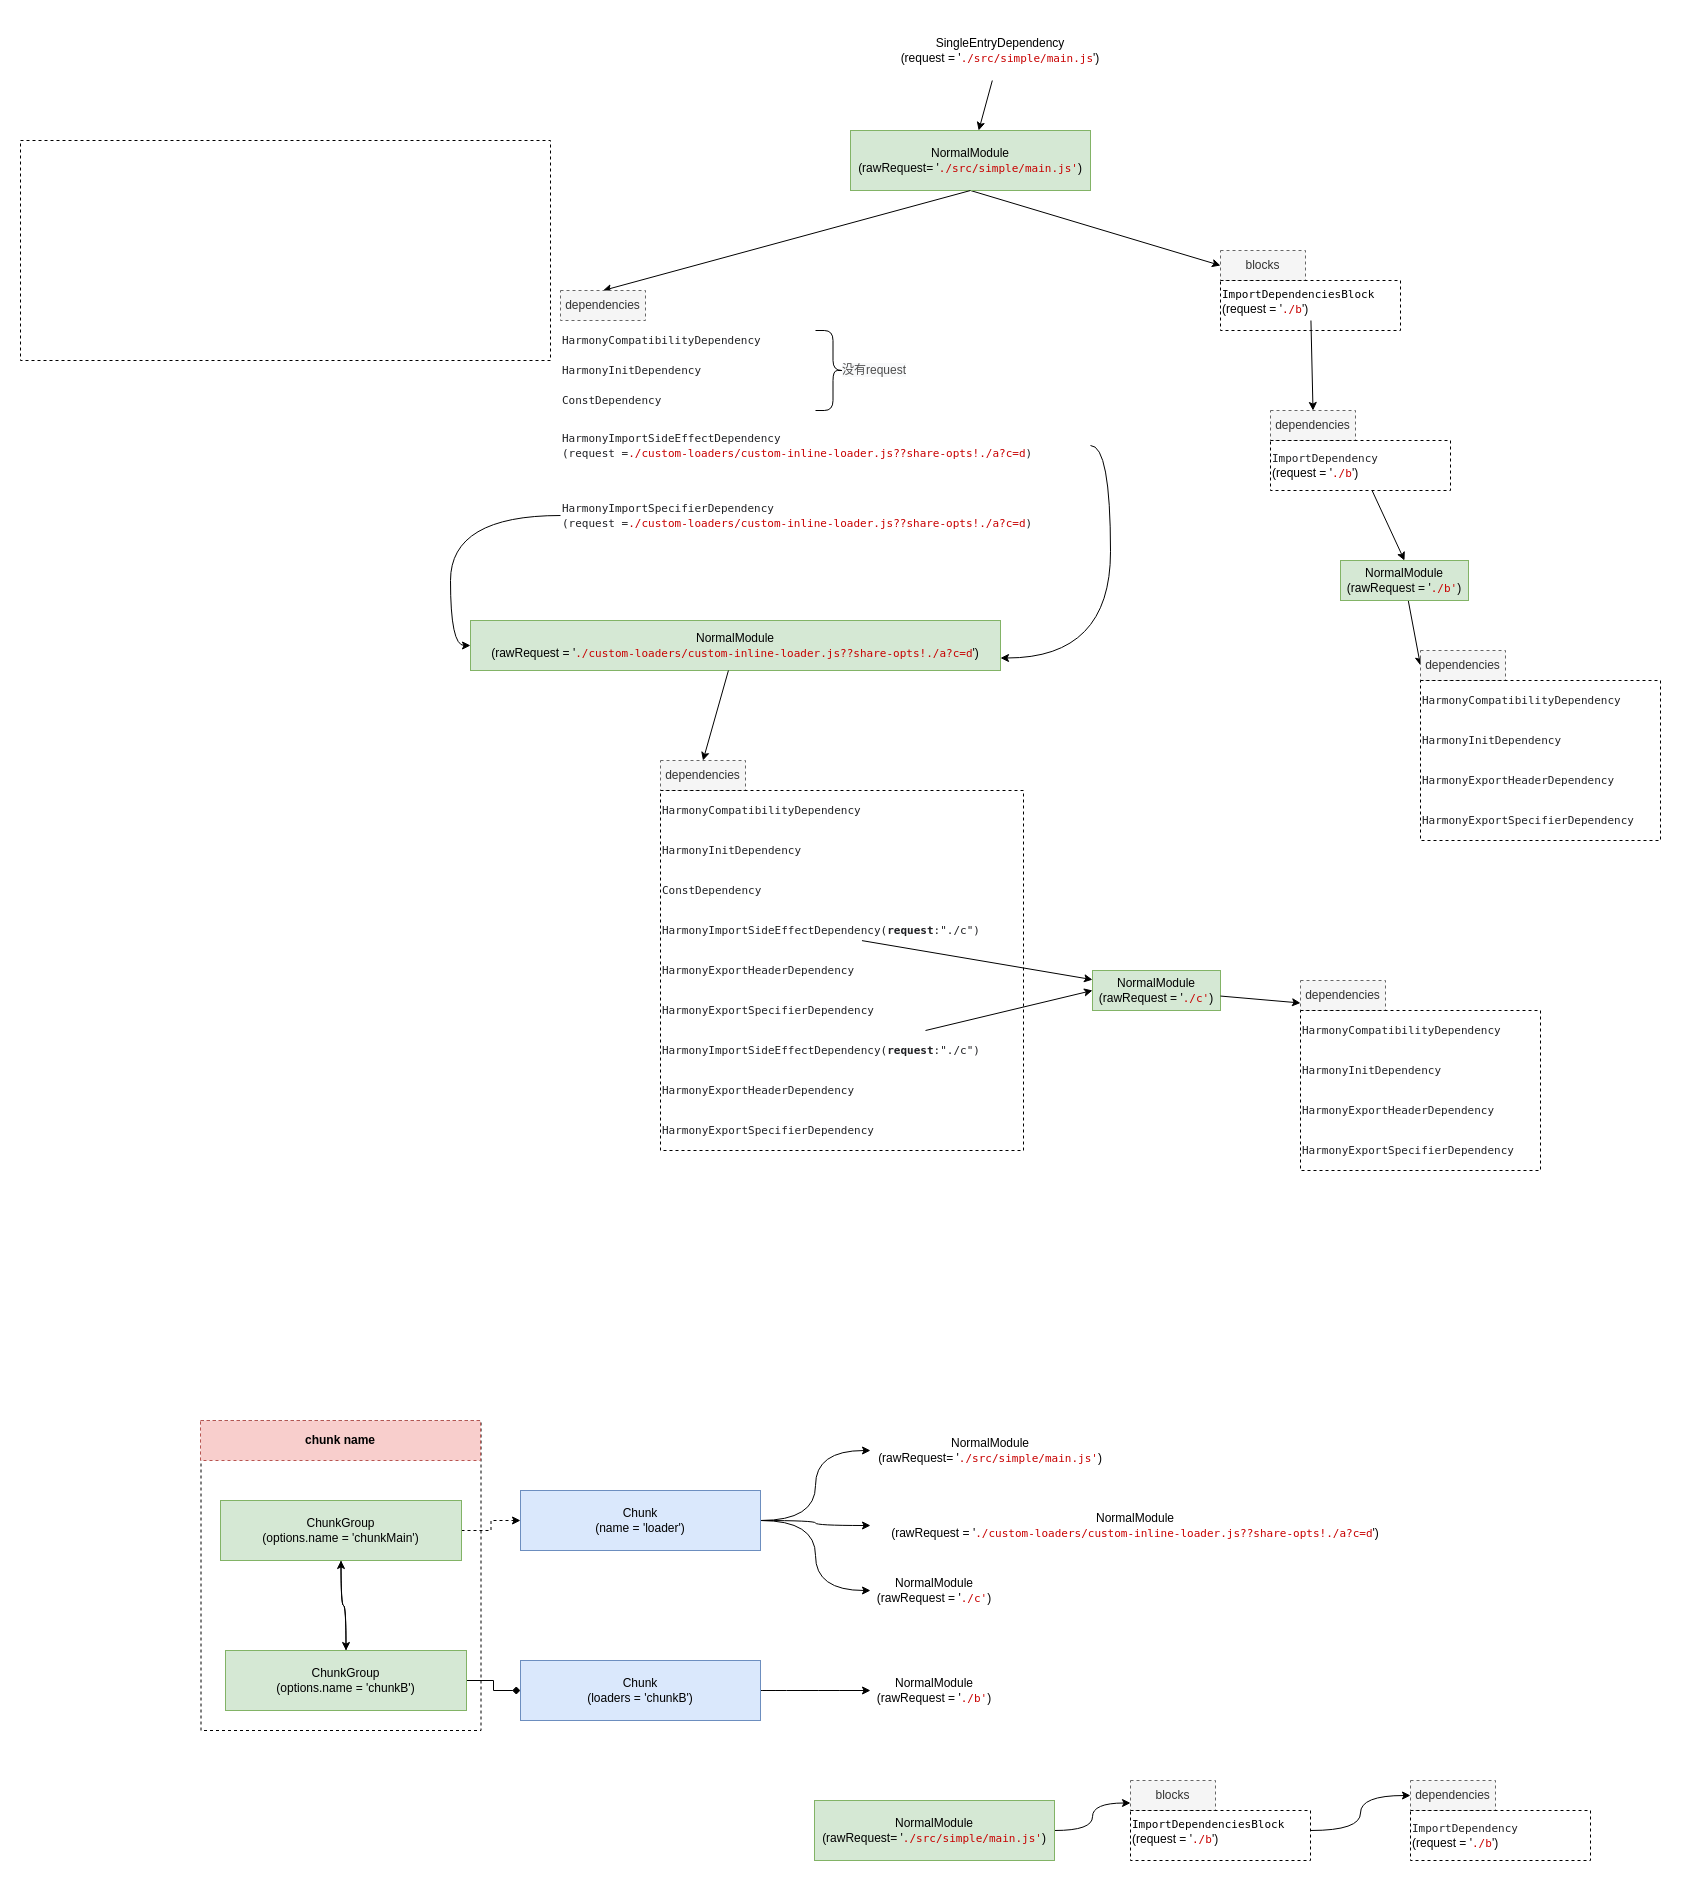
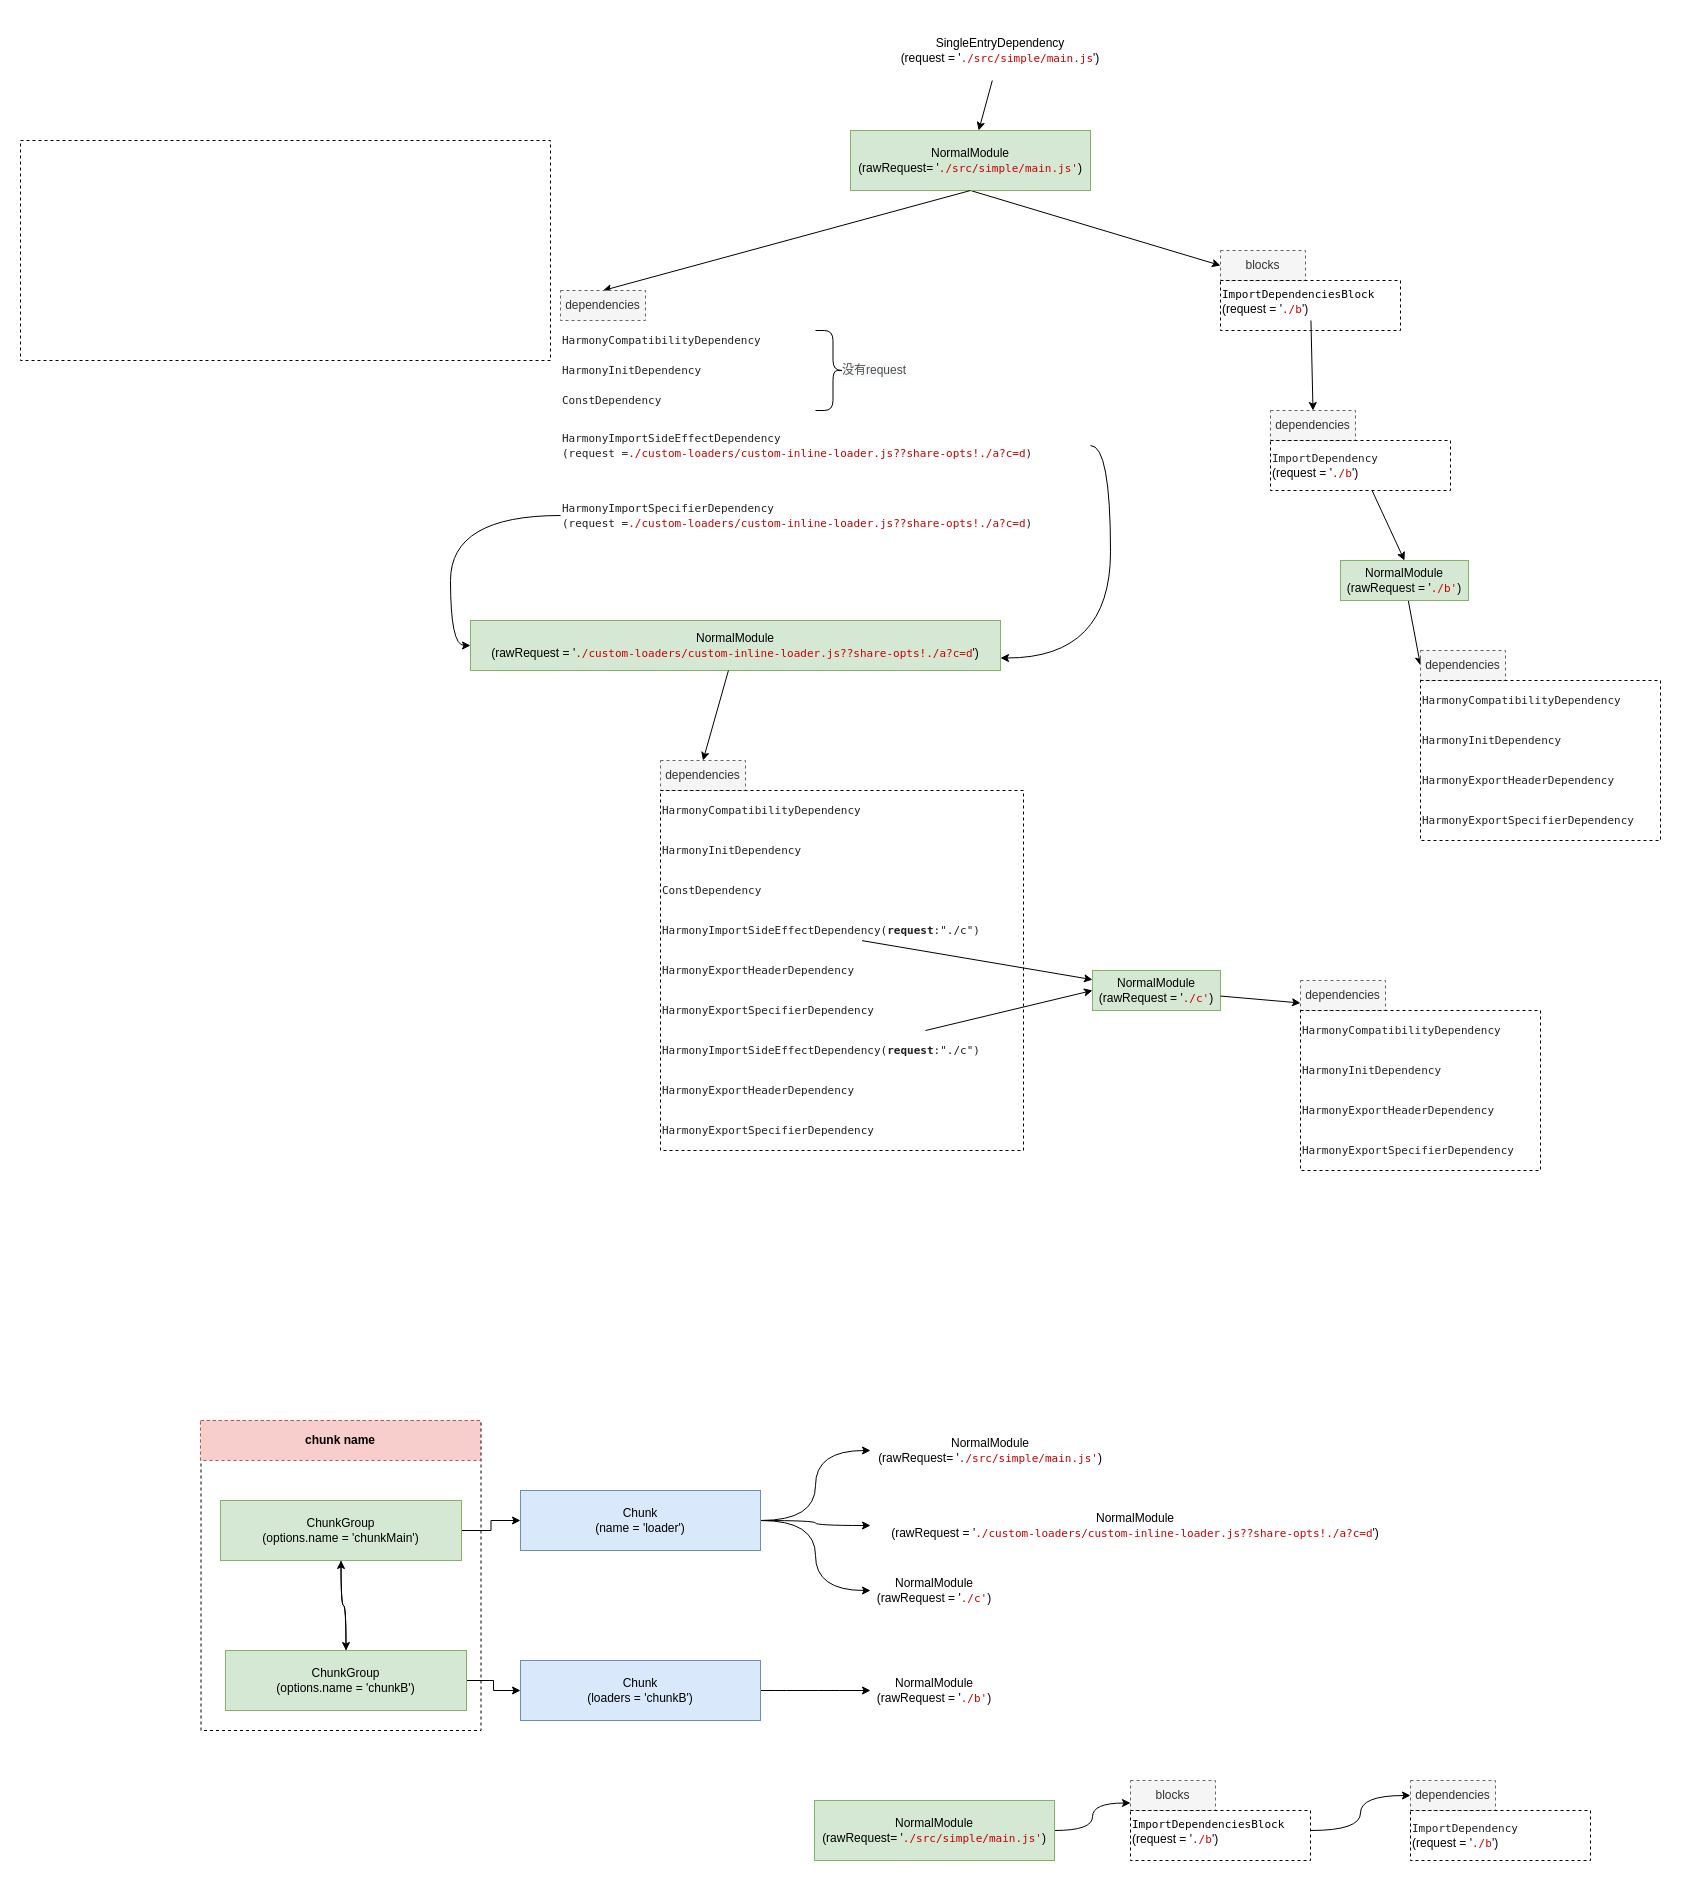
edge "ChunkGroup (options.name = 'chunkMain')" -> "Chunk (name = 'loader')": style dashed -> solid
edge "ChunkGroup (options.name = 'chunkB')" -> "Chunk (loaders = 'chunkB')": arrowhead diamond -> classic
